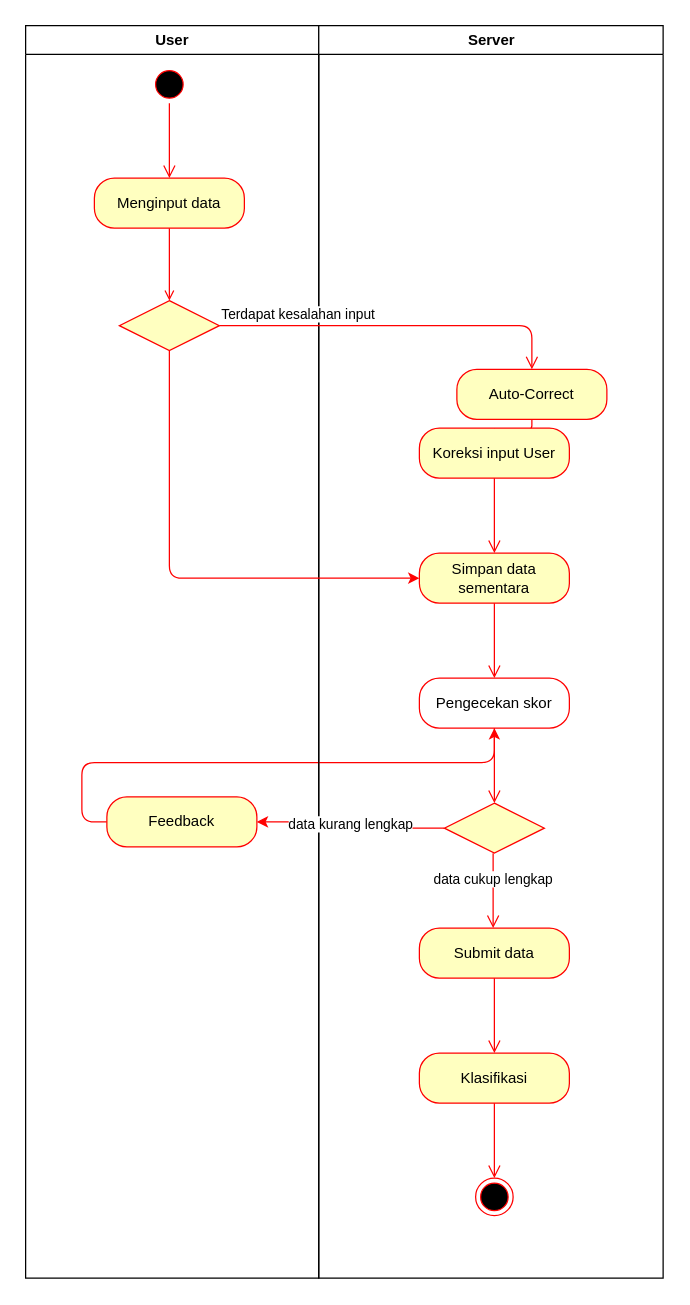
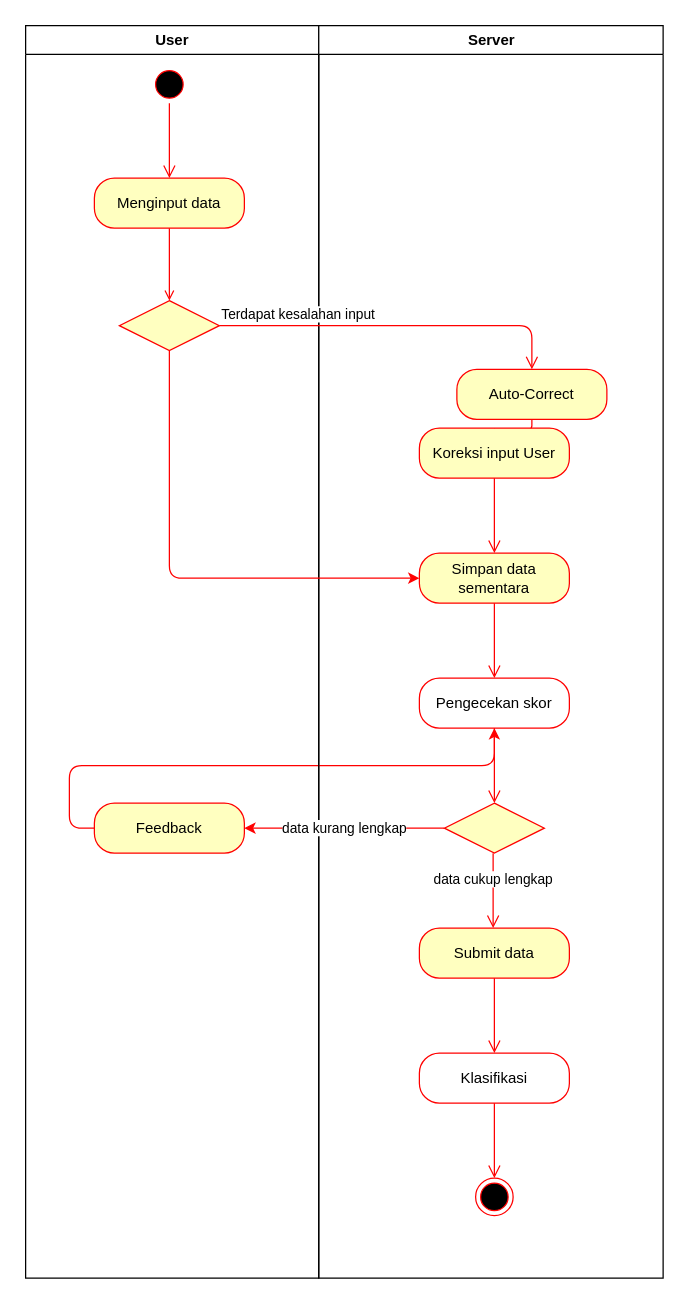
node "Feedback": moved (182, 822) -> (169, 828)
node "Klasifikasi": fillcolor #ffffc0 -> #ffffff
